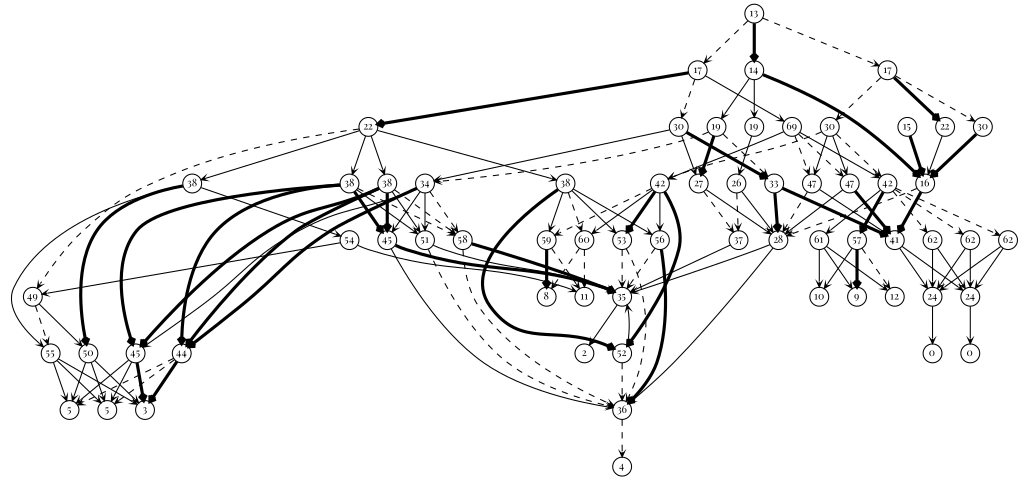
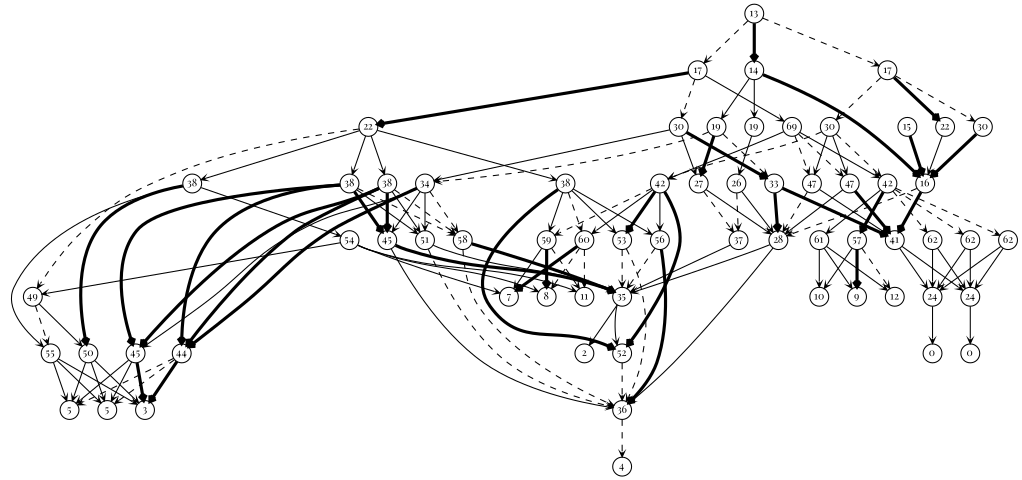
edge "54" -> "8": added
node "7": added
edge "52" -> "35": reversed
